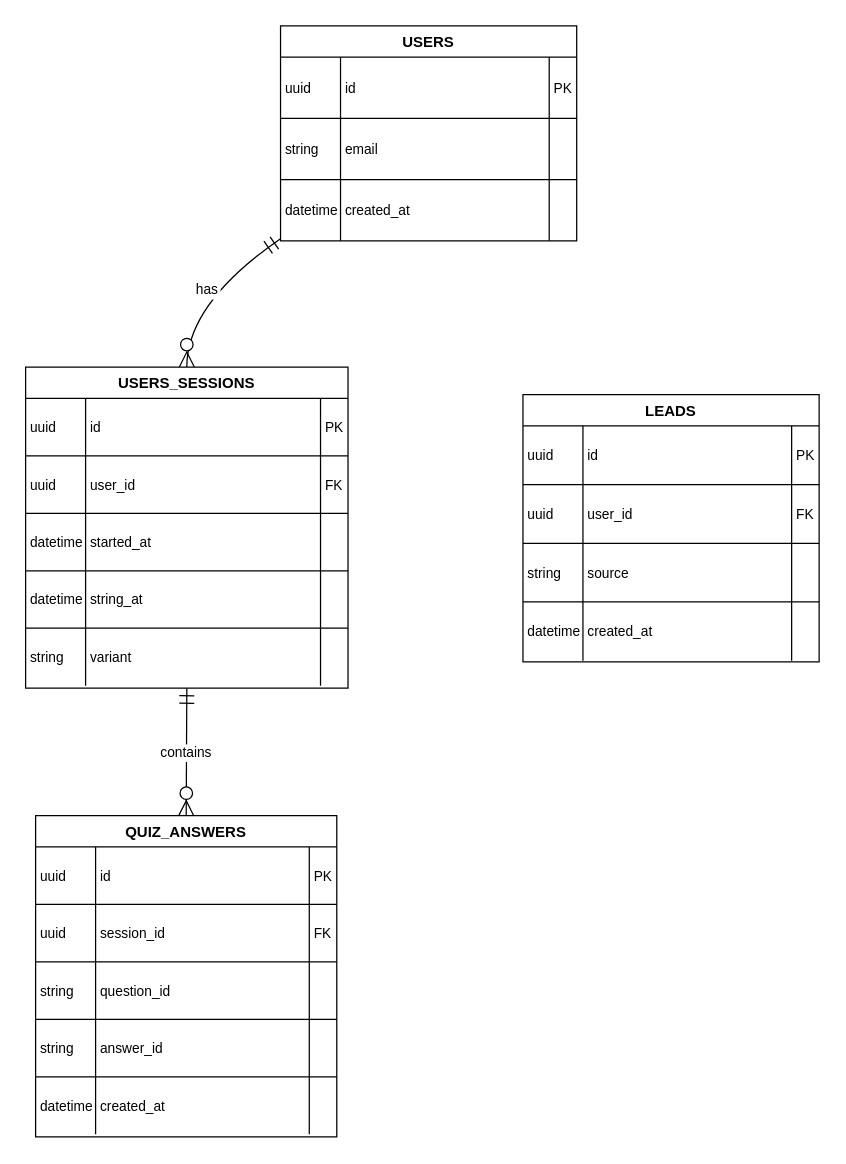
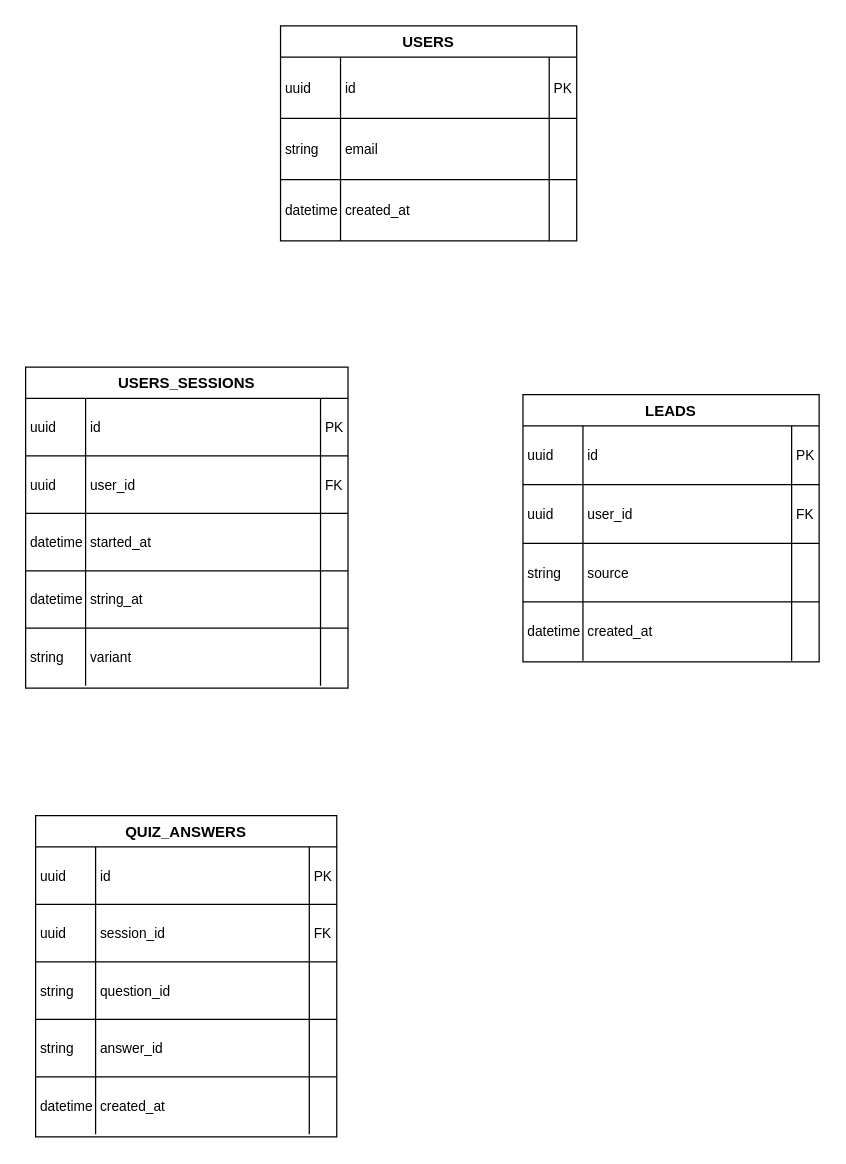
edge "USERS" -- "USERS_SESSIONS": removed, label "has"
edge "USERS_SESSIONS" -- "QUIZ_ANSWERS": removed, label "contains"
